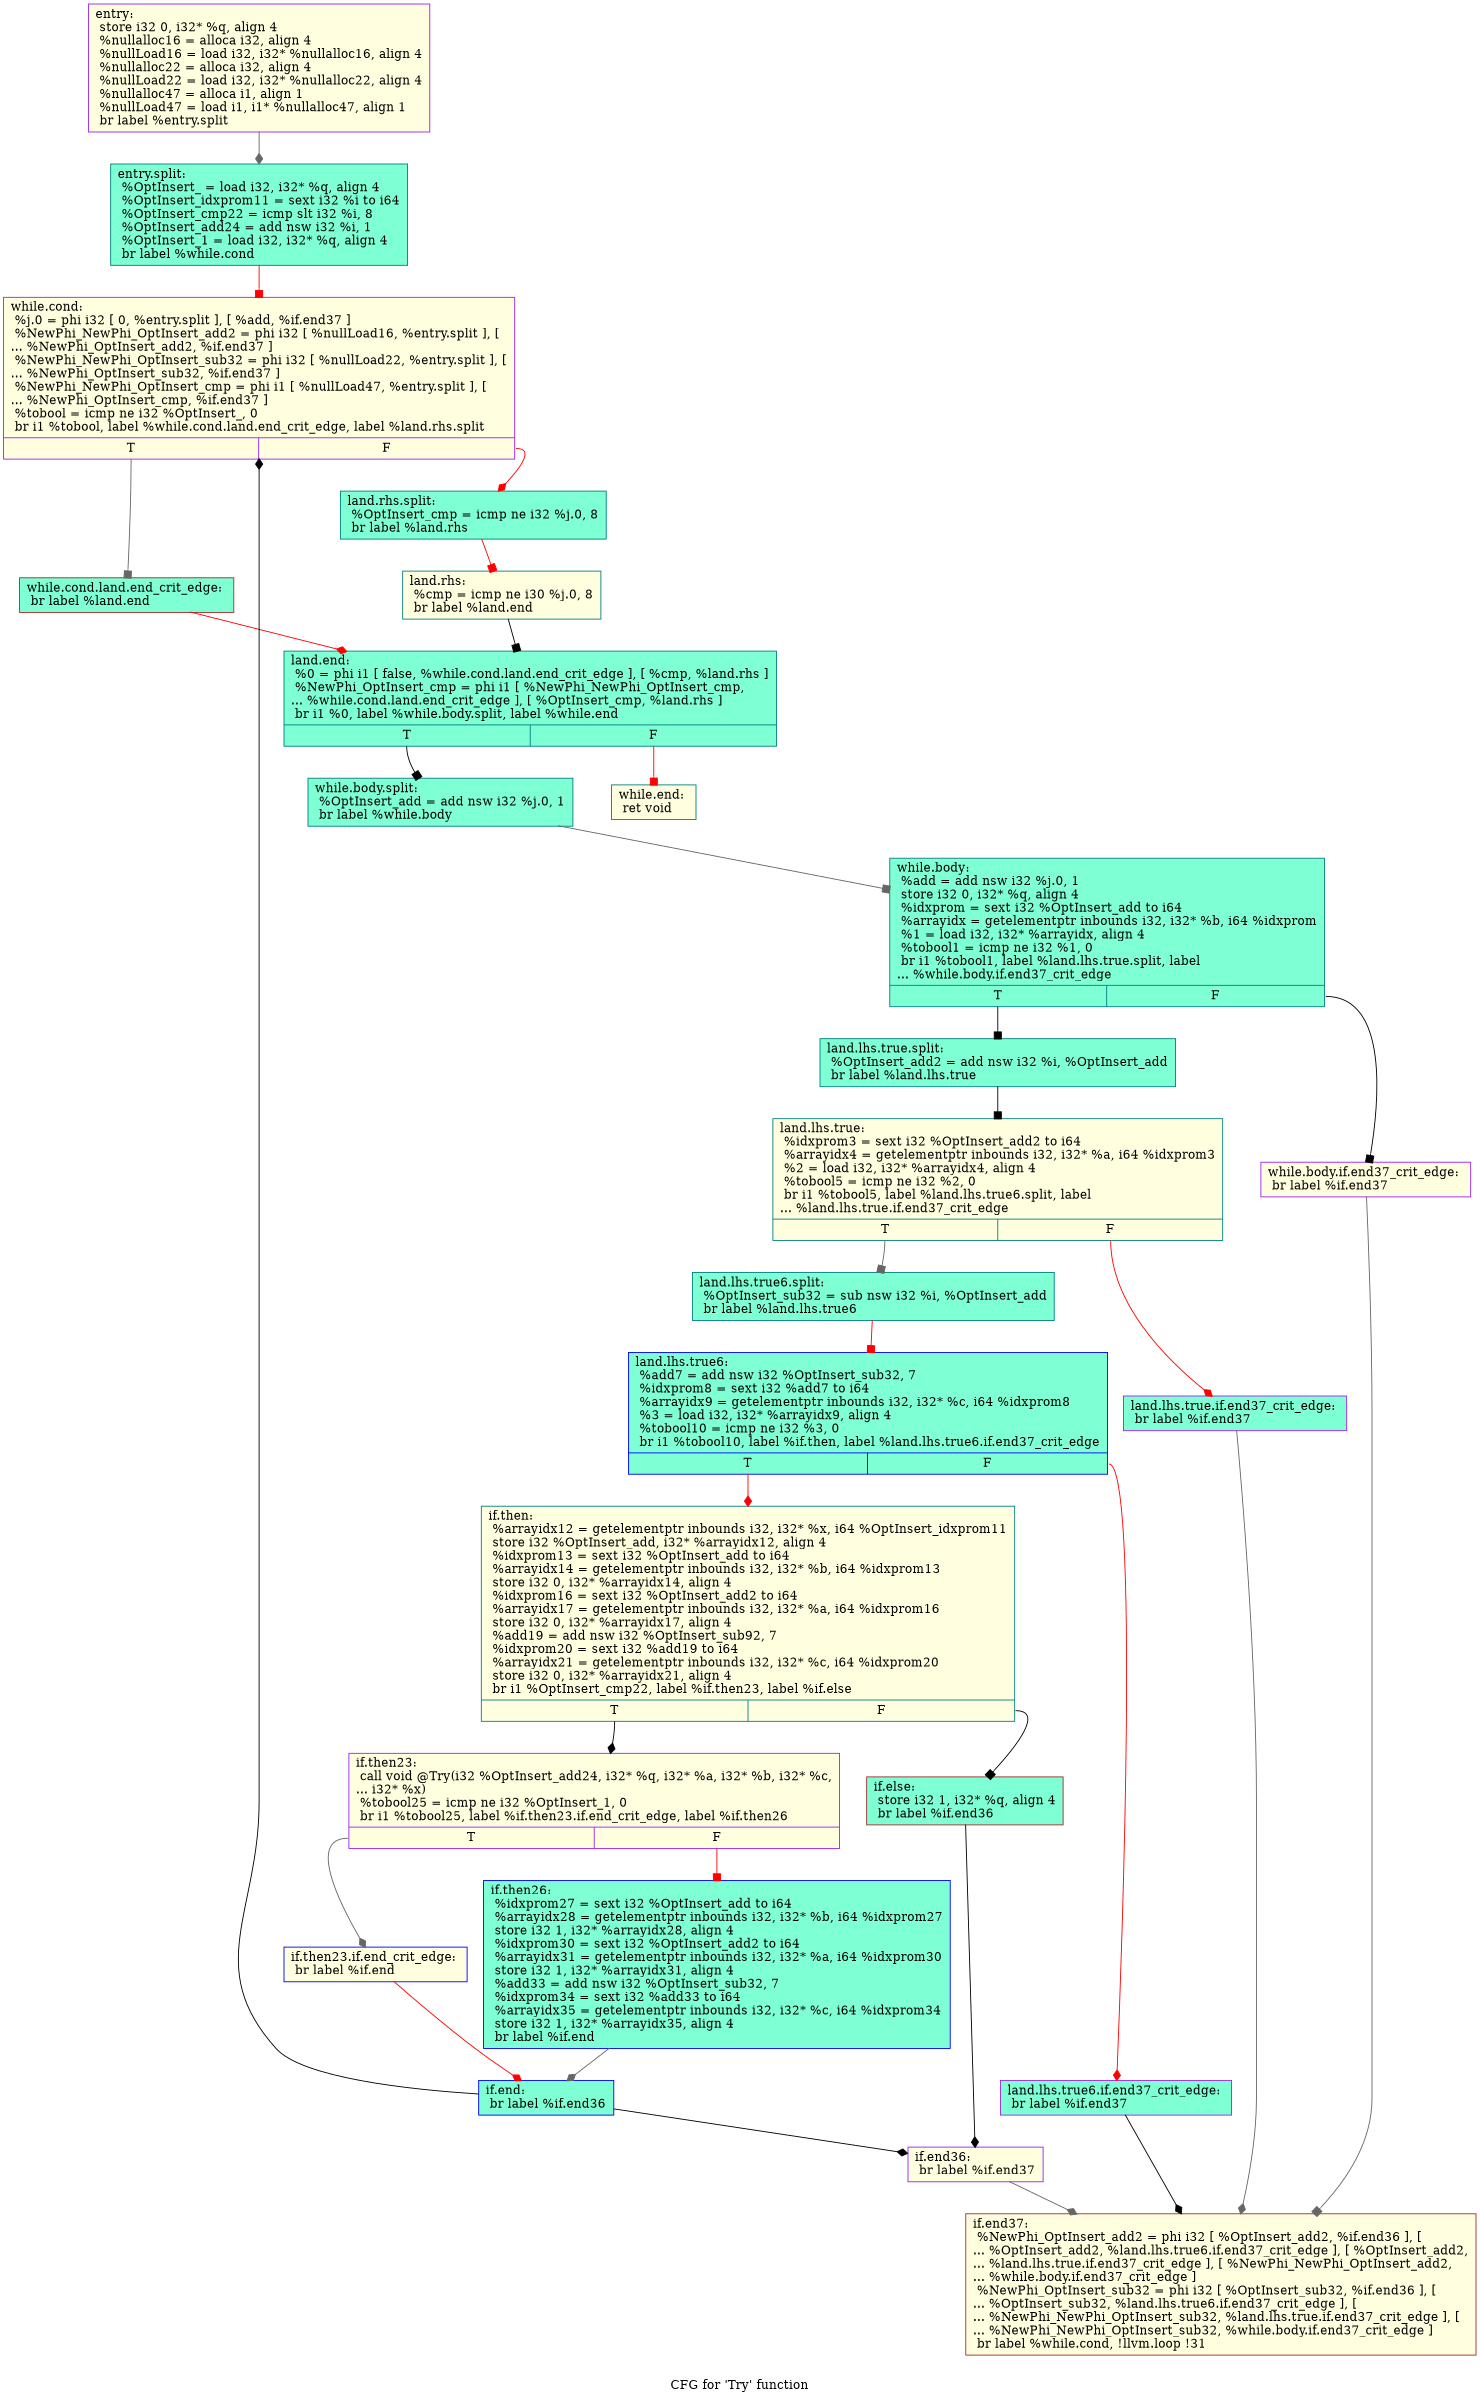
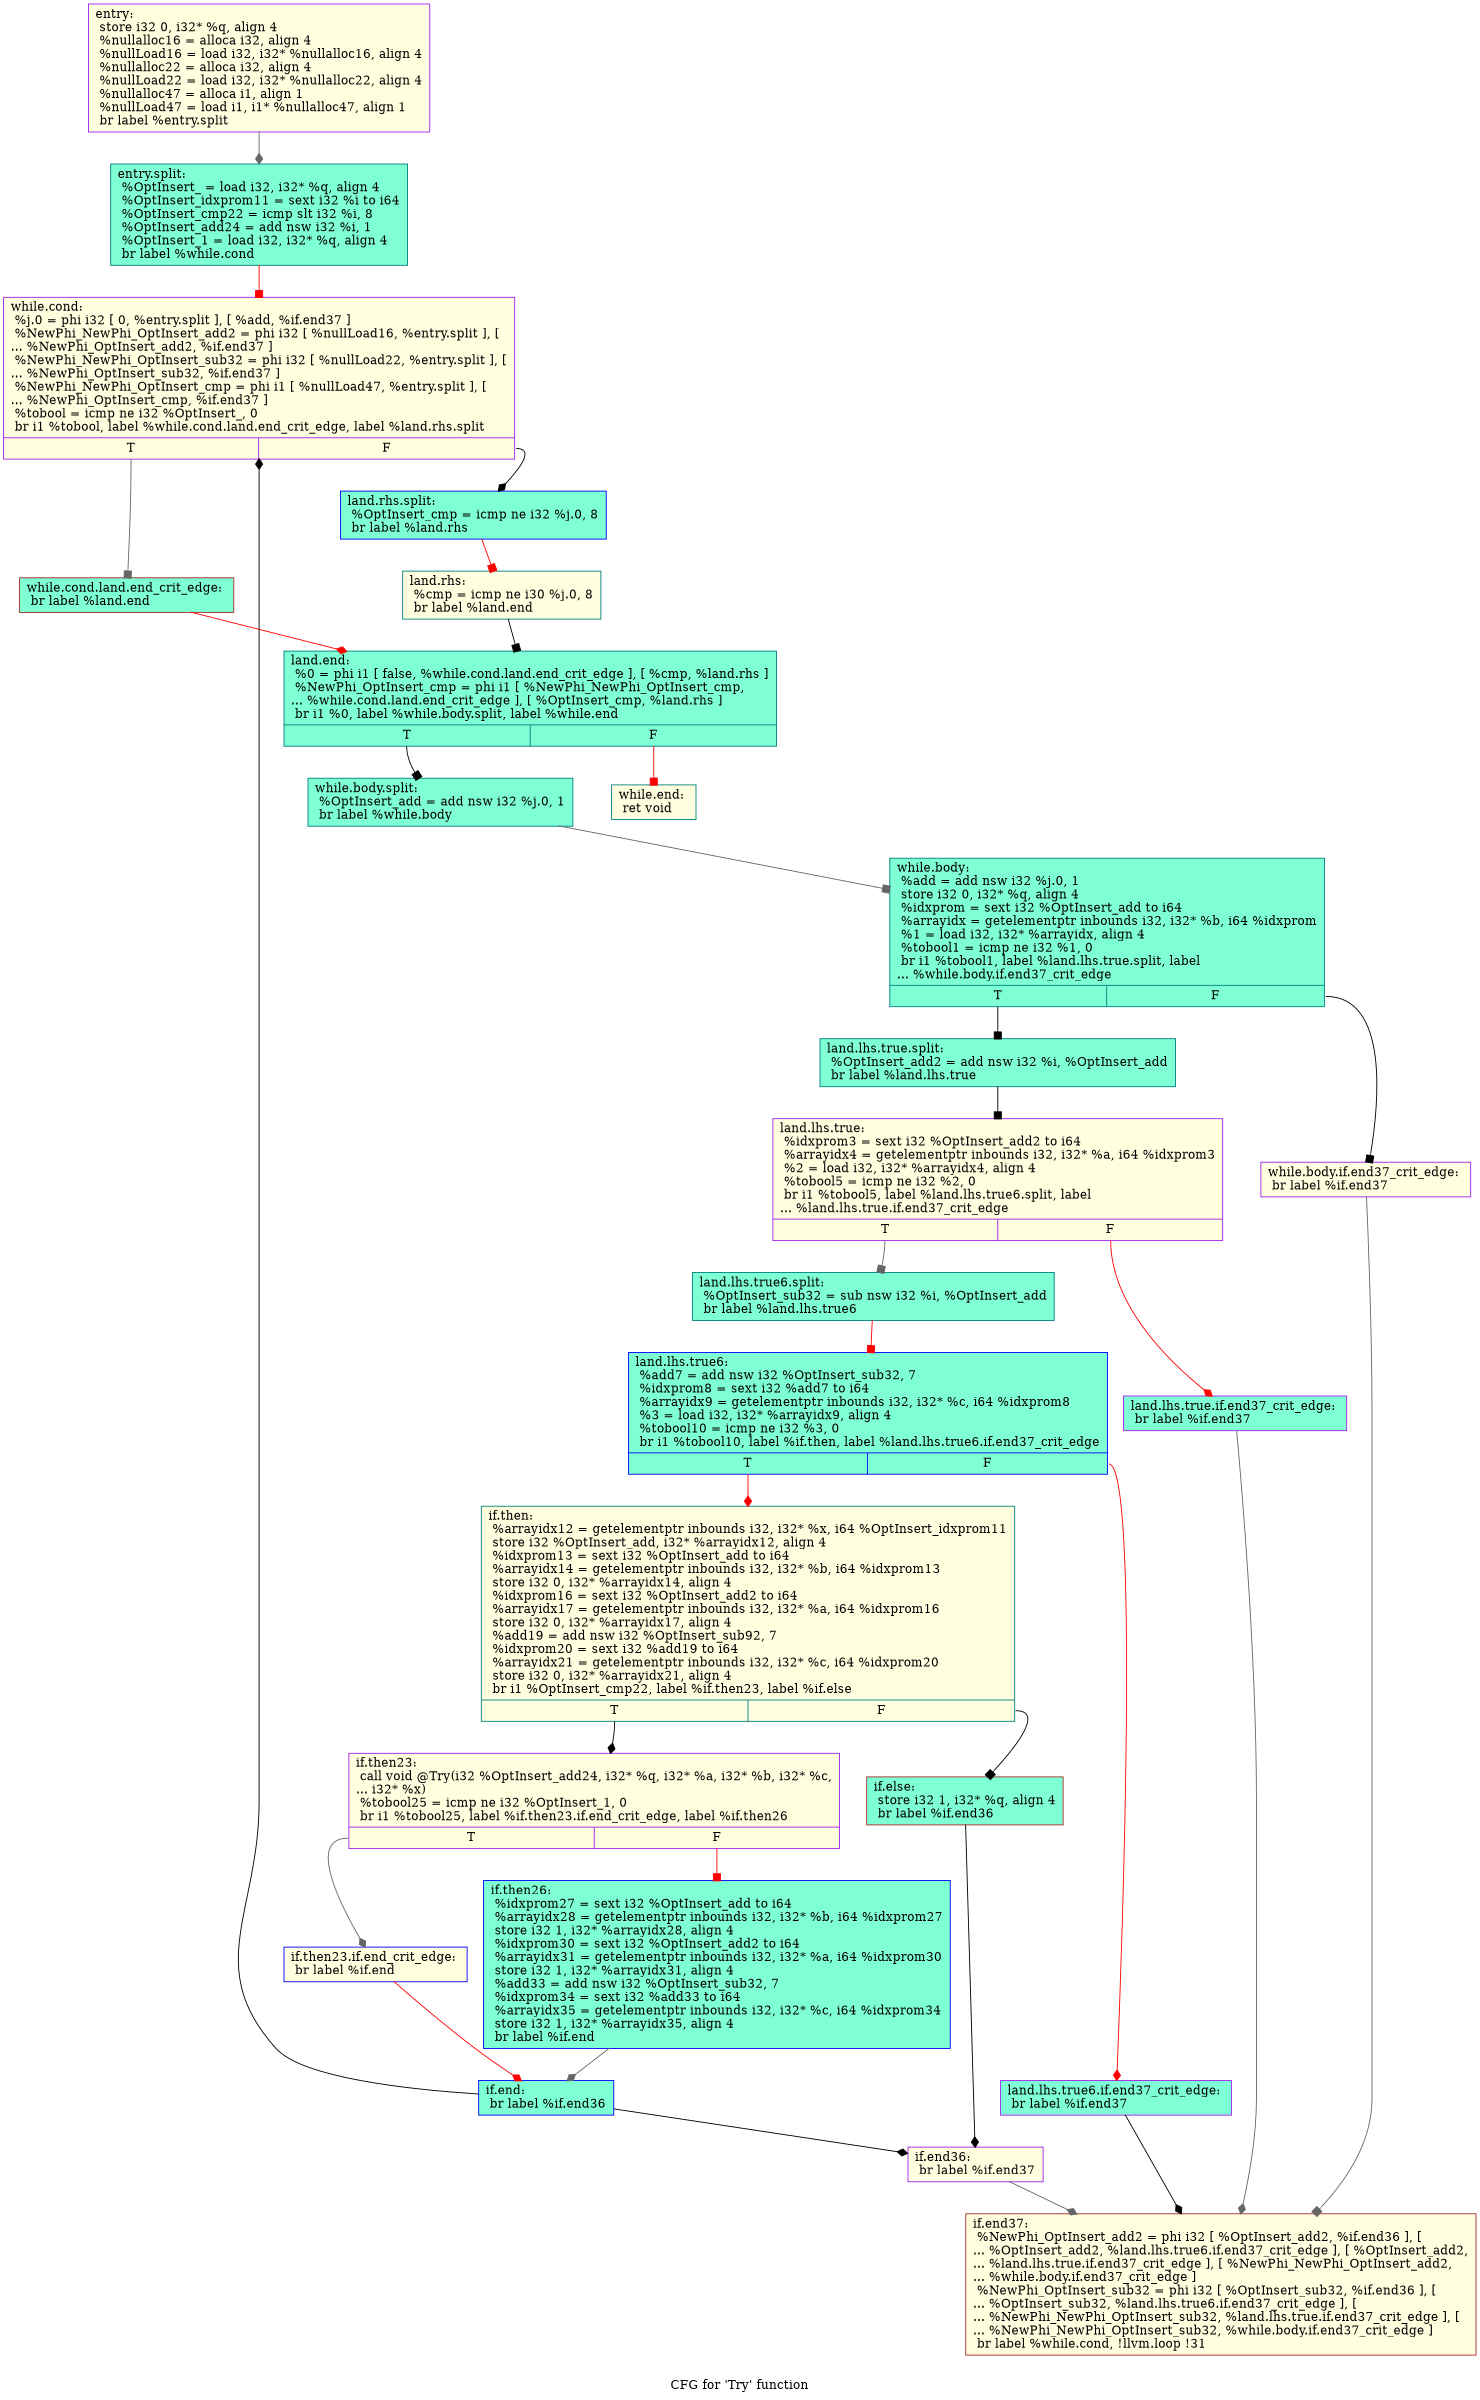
edge "while.cond:" -> "land.rhs.split:": color red -> black
node "land.rhs.split:": color teal -> blue
node "land.lhs.true:": color teal -> purple
